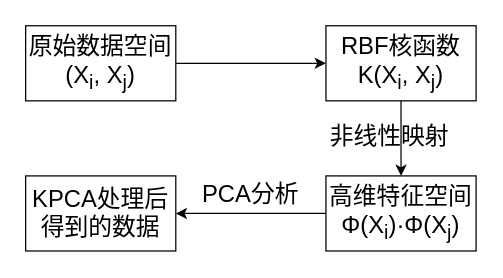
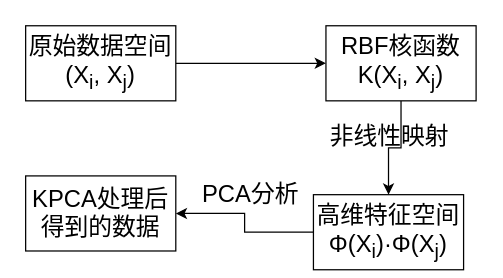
node "高维特征空间 Φ(Xi)·Φ(Xj)": moved (401, 213) -> (388, 232)
